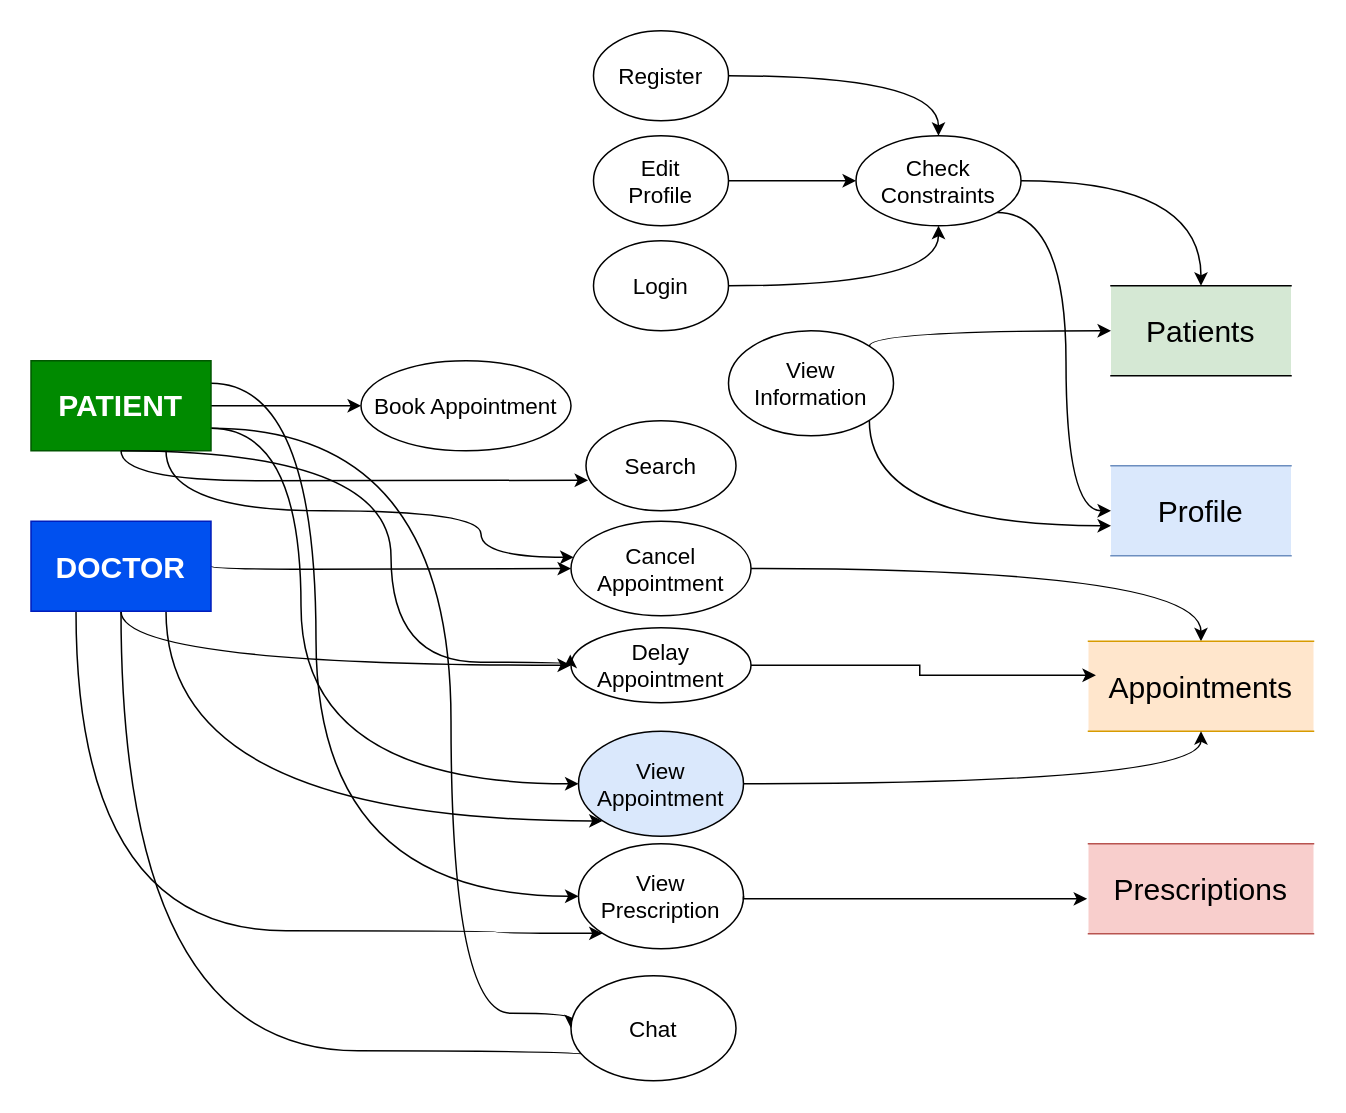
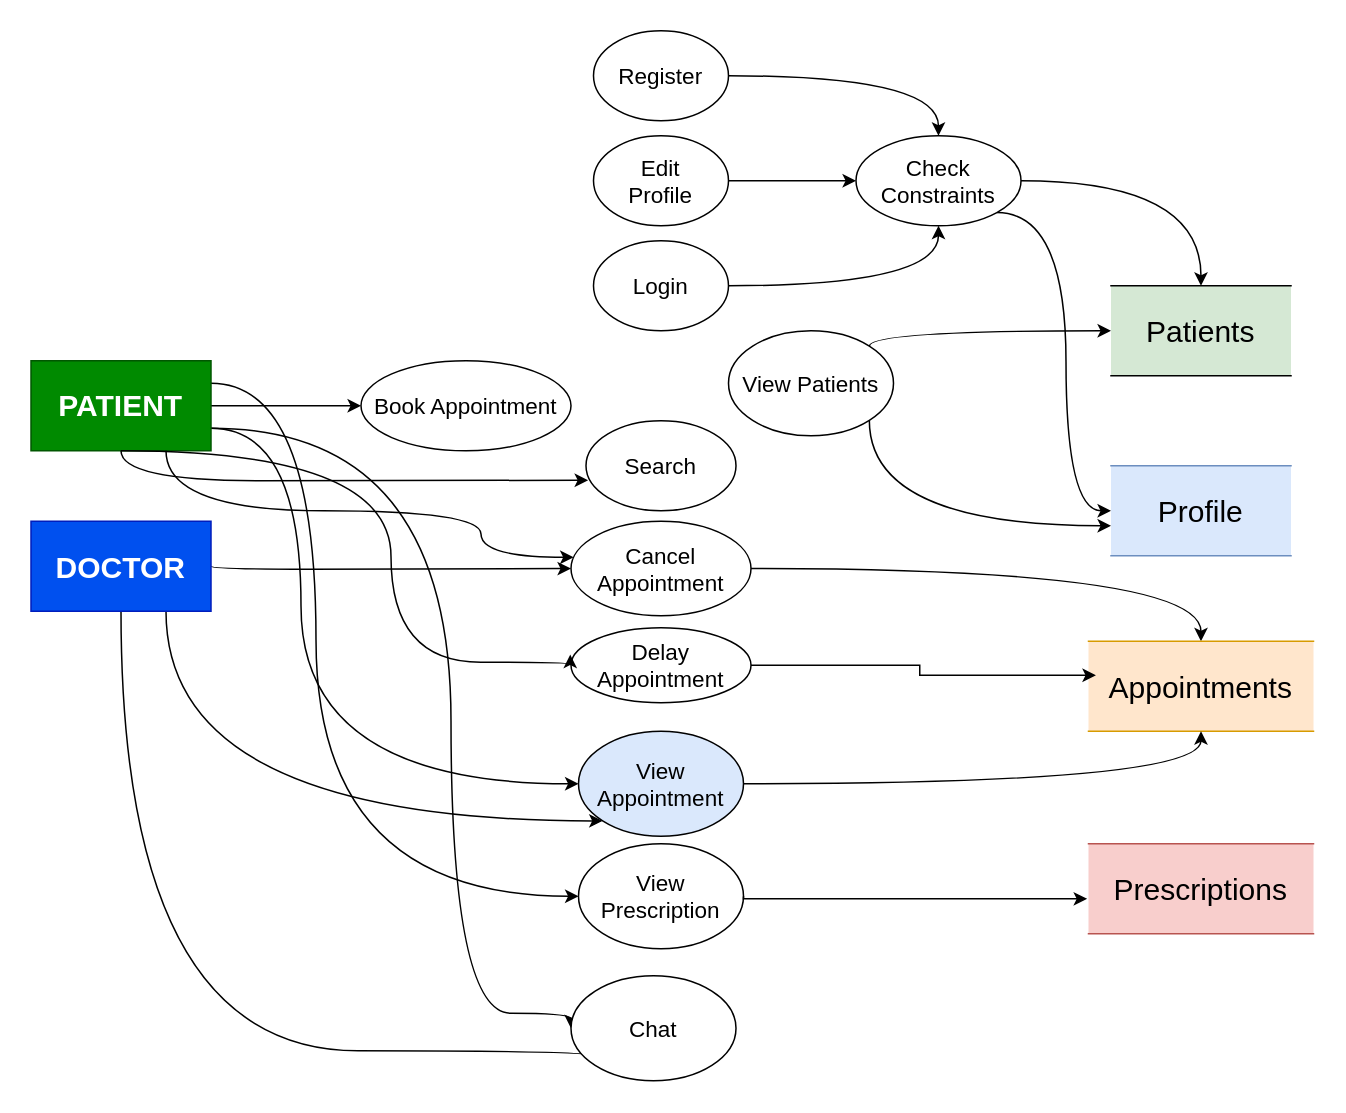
node "View Information": label "View Information" -> "View Patients"
edge "DOCTOR" -> "Delay Appointment": removed
edge "DOCTOR" -> "View Prescription": removed
